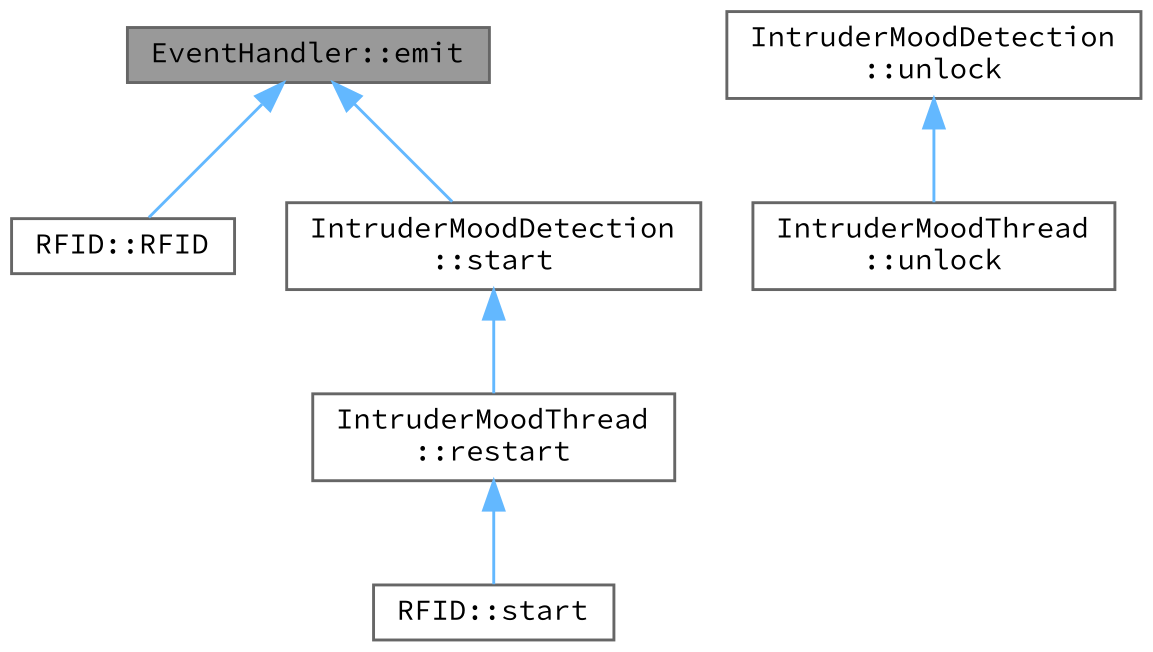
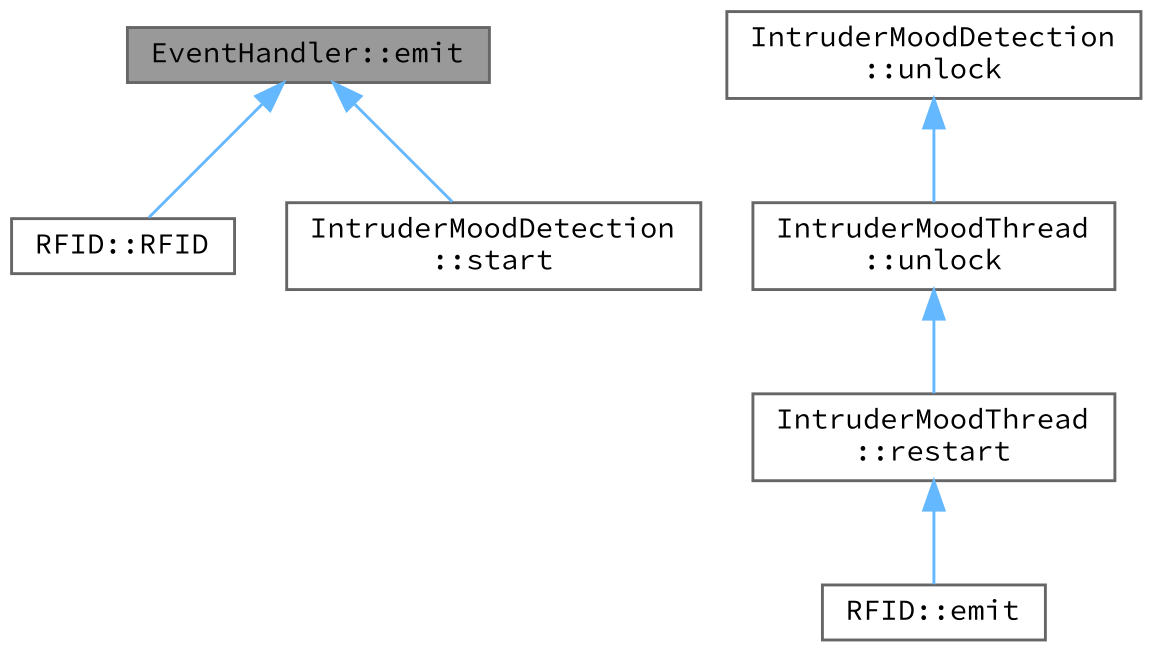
edge "IntruderMoodThread ::restart" -> "IntruderMoodDetection ::start": now "IntruderMoodThread ::restart" -> "IntruderMoodThread ::unlock"
node "RFID::start": label "RFID::start" -> "RFID::emit"
